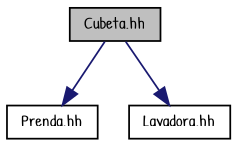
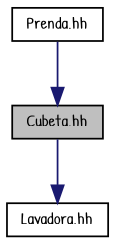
edge "Cubeta.hh" -> "Prenda.hh": reversed
